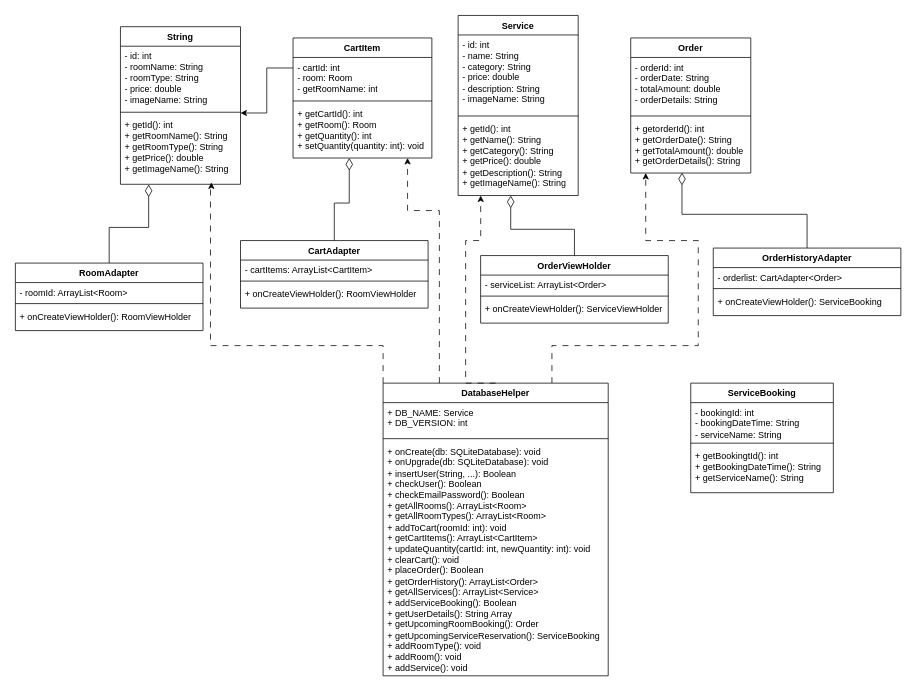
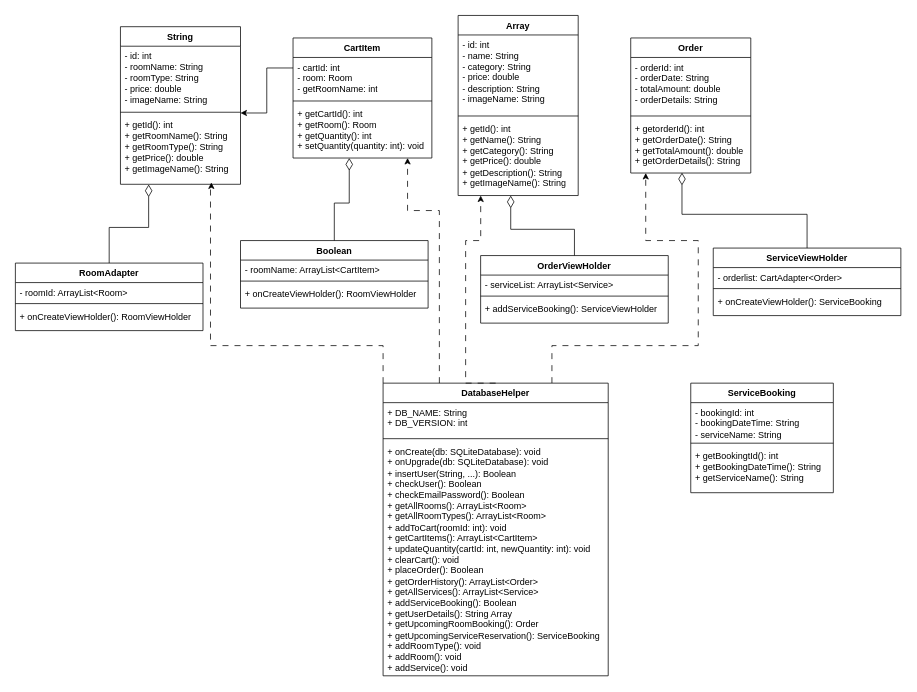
node "Service": label "Service" -> "Array"
node "CartAdapter": label "CartAdapter" -> "Boolean"
node "OrderHistoryAdapter": label "OrderHistoryAdapter" -> "ServiceViewHolder"
node "- cartItems: ArrayList<CartItem>": label "- cartItems: ArrayList<CartItem>" -> "- roomName: ArrayList<CartItem>"
node "- serviceList: ArrayList<Order>": label "- serviceList: ArrayList<Order>" -> "- serviceList: ArrayList<Service>"
node "+ onCreateViewHolder(): ServiceViewHolder": label "+ onCreateViewHolder(): ServiceViewHolder" -> "+ addServiceBooking(): ServiceViewHolder"
node "+ DB_NAME: Service + DB_VERSION: int": label "+ DB_NAME: Service + DB_VERSION: int" -> "+ DB_NAME: String + DB_VERSION: int"
